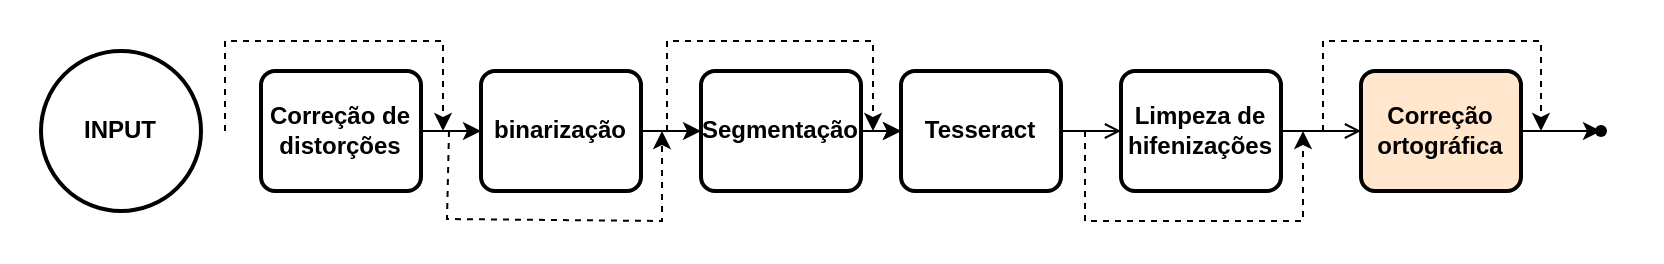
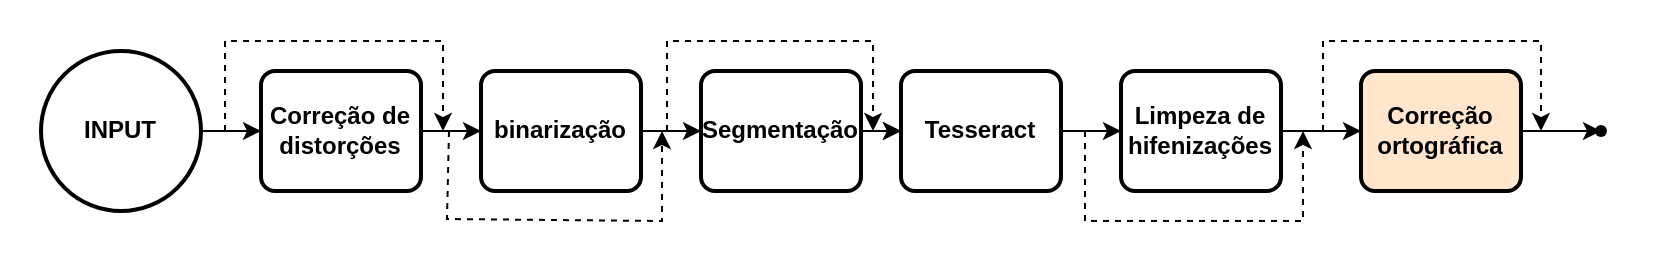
edge "INPUT" -> "Correção de distorções": added
edge "Tesseract" -> "Limpeza de hifenizações": arrowhead open -> classic
edge "Limpeza de hifenizações" -> "Correção ortográfica": arrowhead open -> classic
